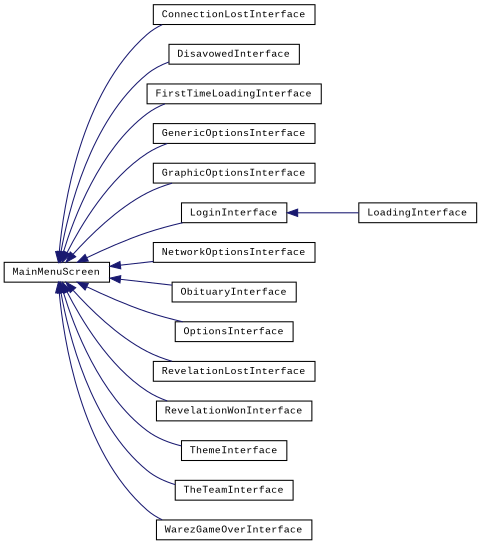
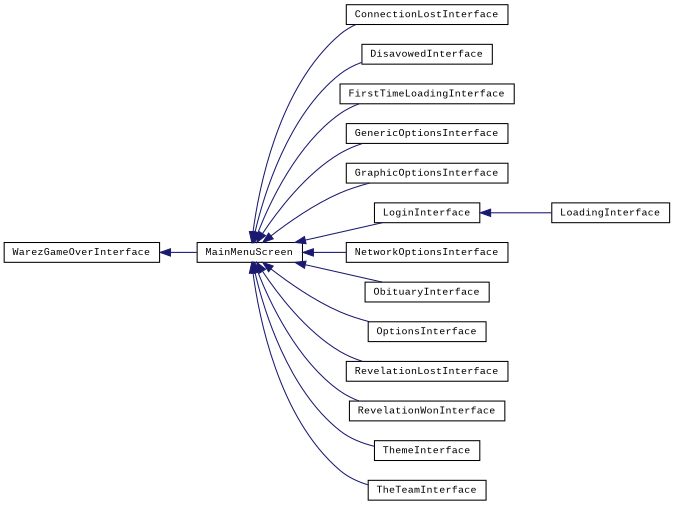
edge "WarezGameOverInterface" -> "MainMenuScreen": reversed
